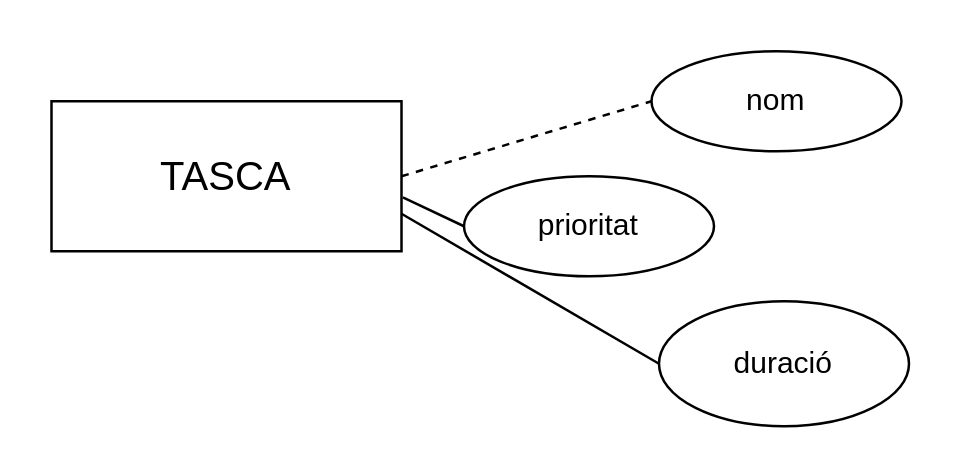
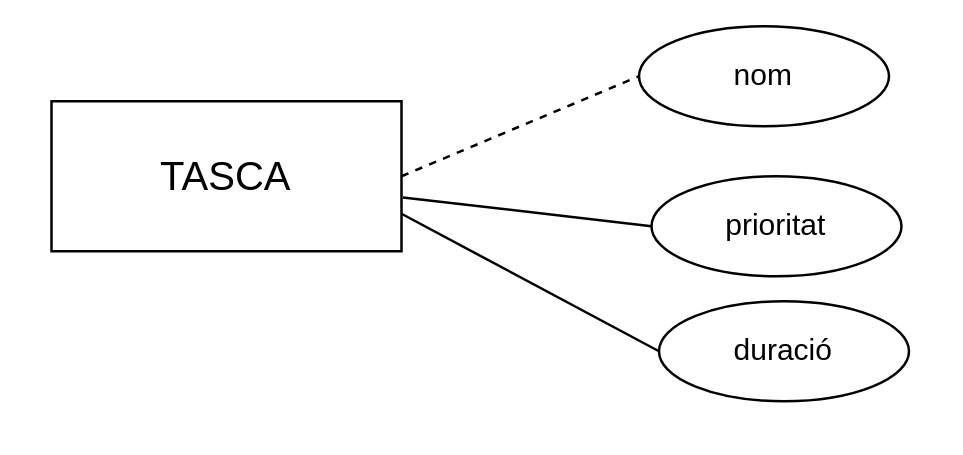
node "nom": moved (776, 101) -> (764, 76)
node "prioritat": moved (589, 226) -> (776, 226)
node "duració": size 250x125 -> 250x100
